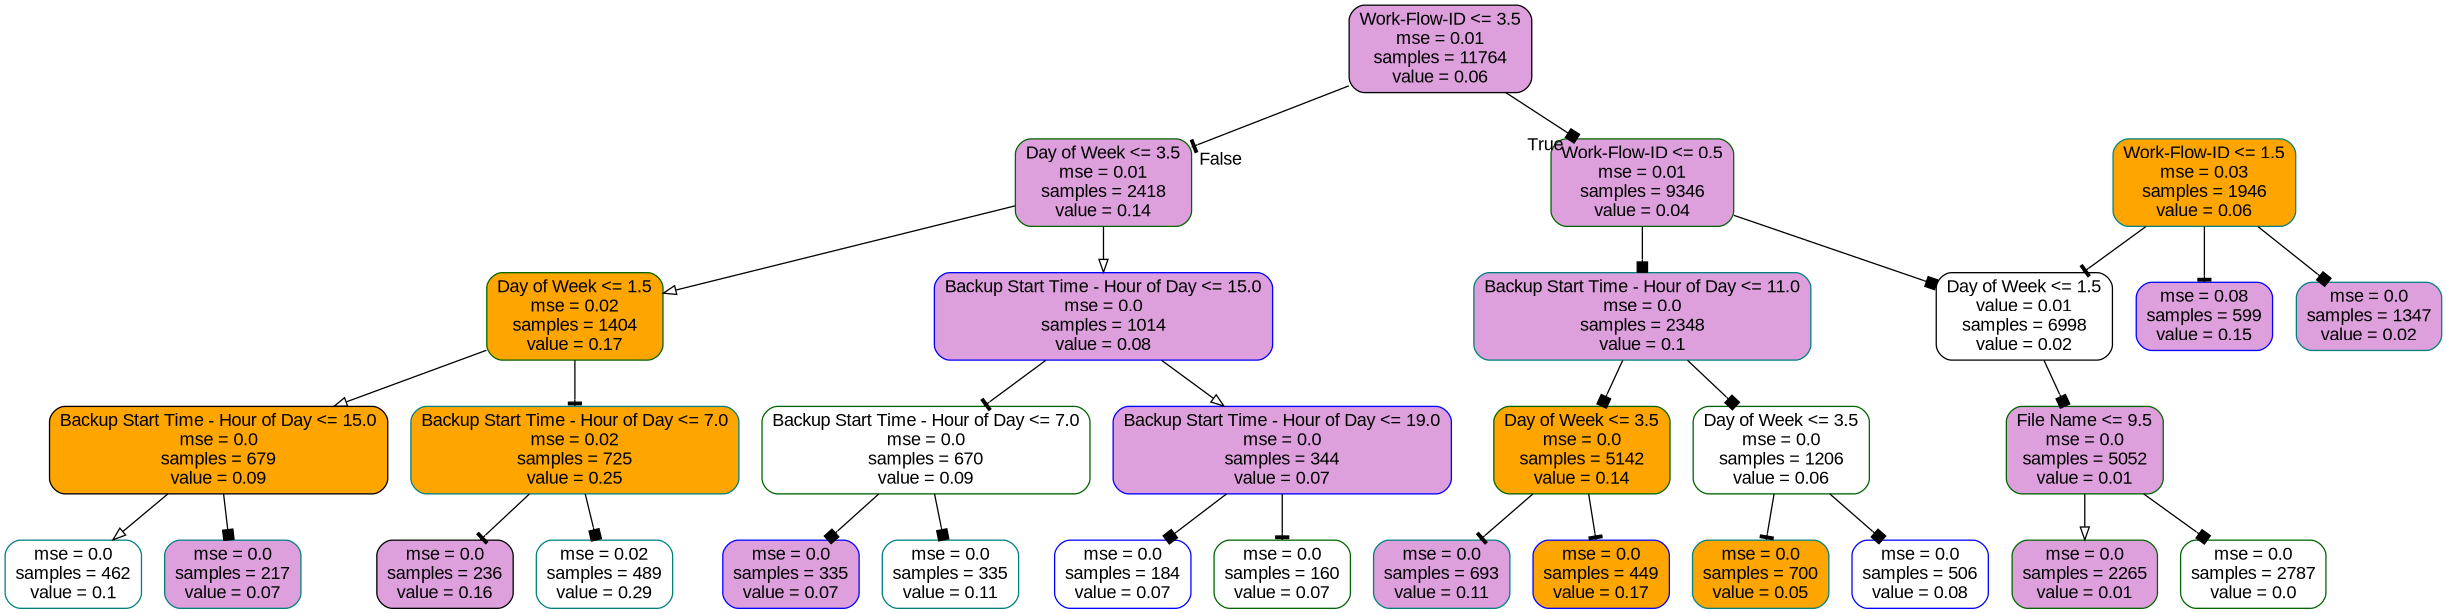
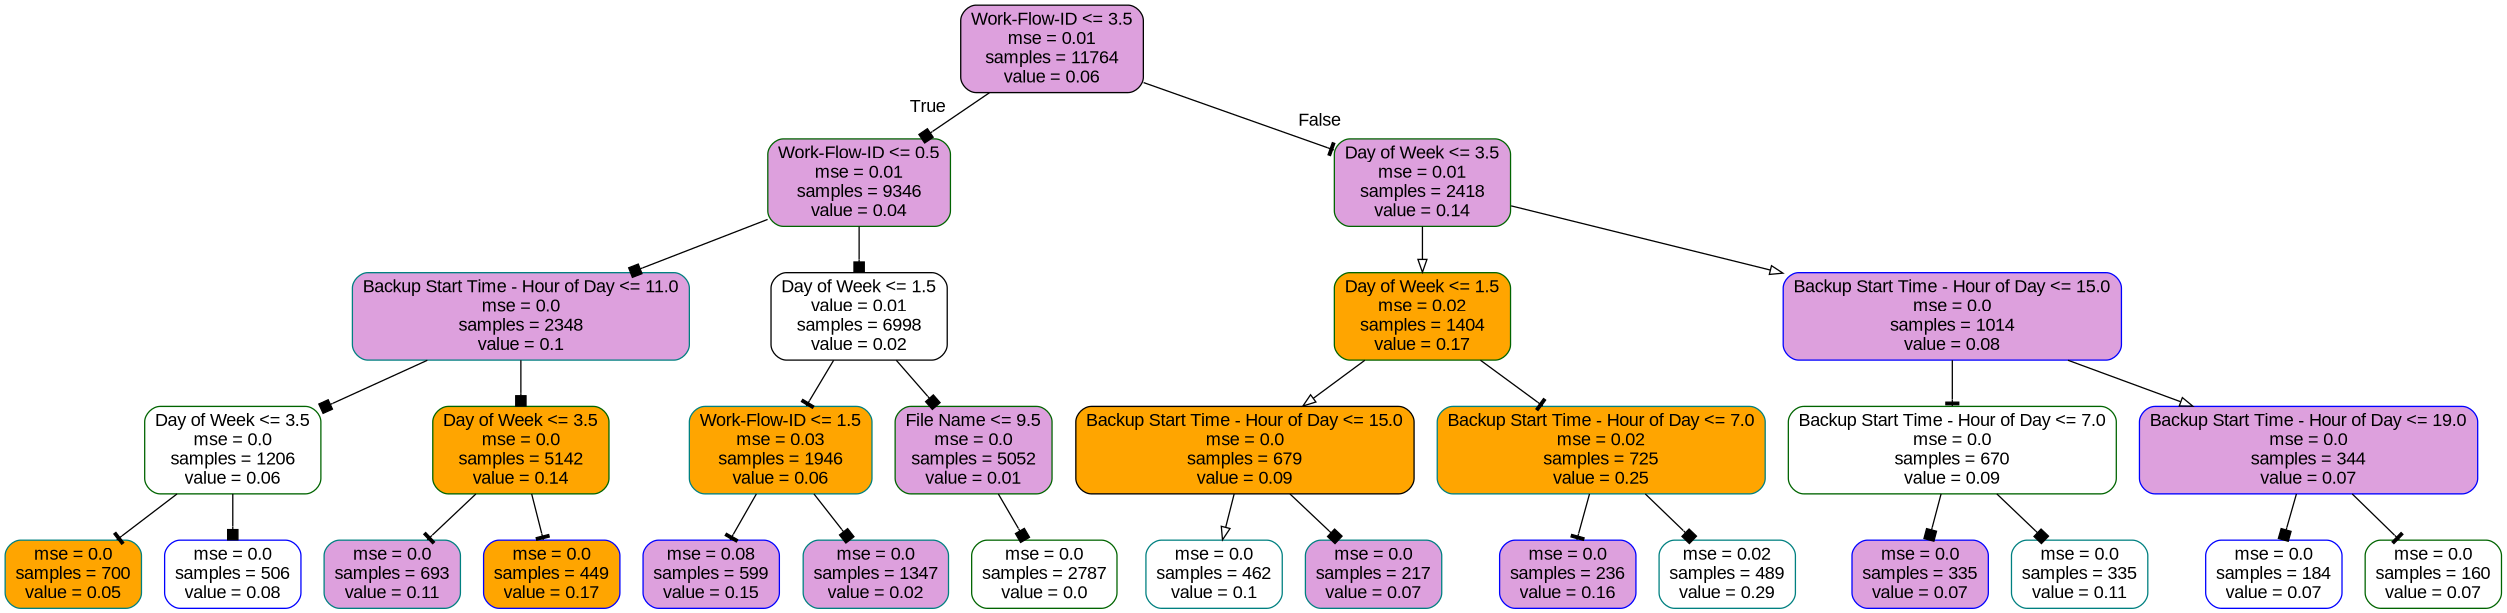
edge "Work-Flow-ID <= 1.5 mse = 0.03 samples = 1946 value = 0.06" -> "Day of Week <= 1.5 value = 0.01 samples = 6998 value = 0.02": reversed
node "mse = 0.0 samples = 236 value = 0.16": color black -> blue
node "mse = 0.0 samples = 2265 value = 0.01": removed
